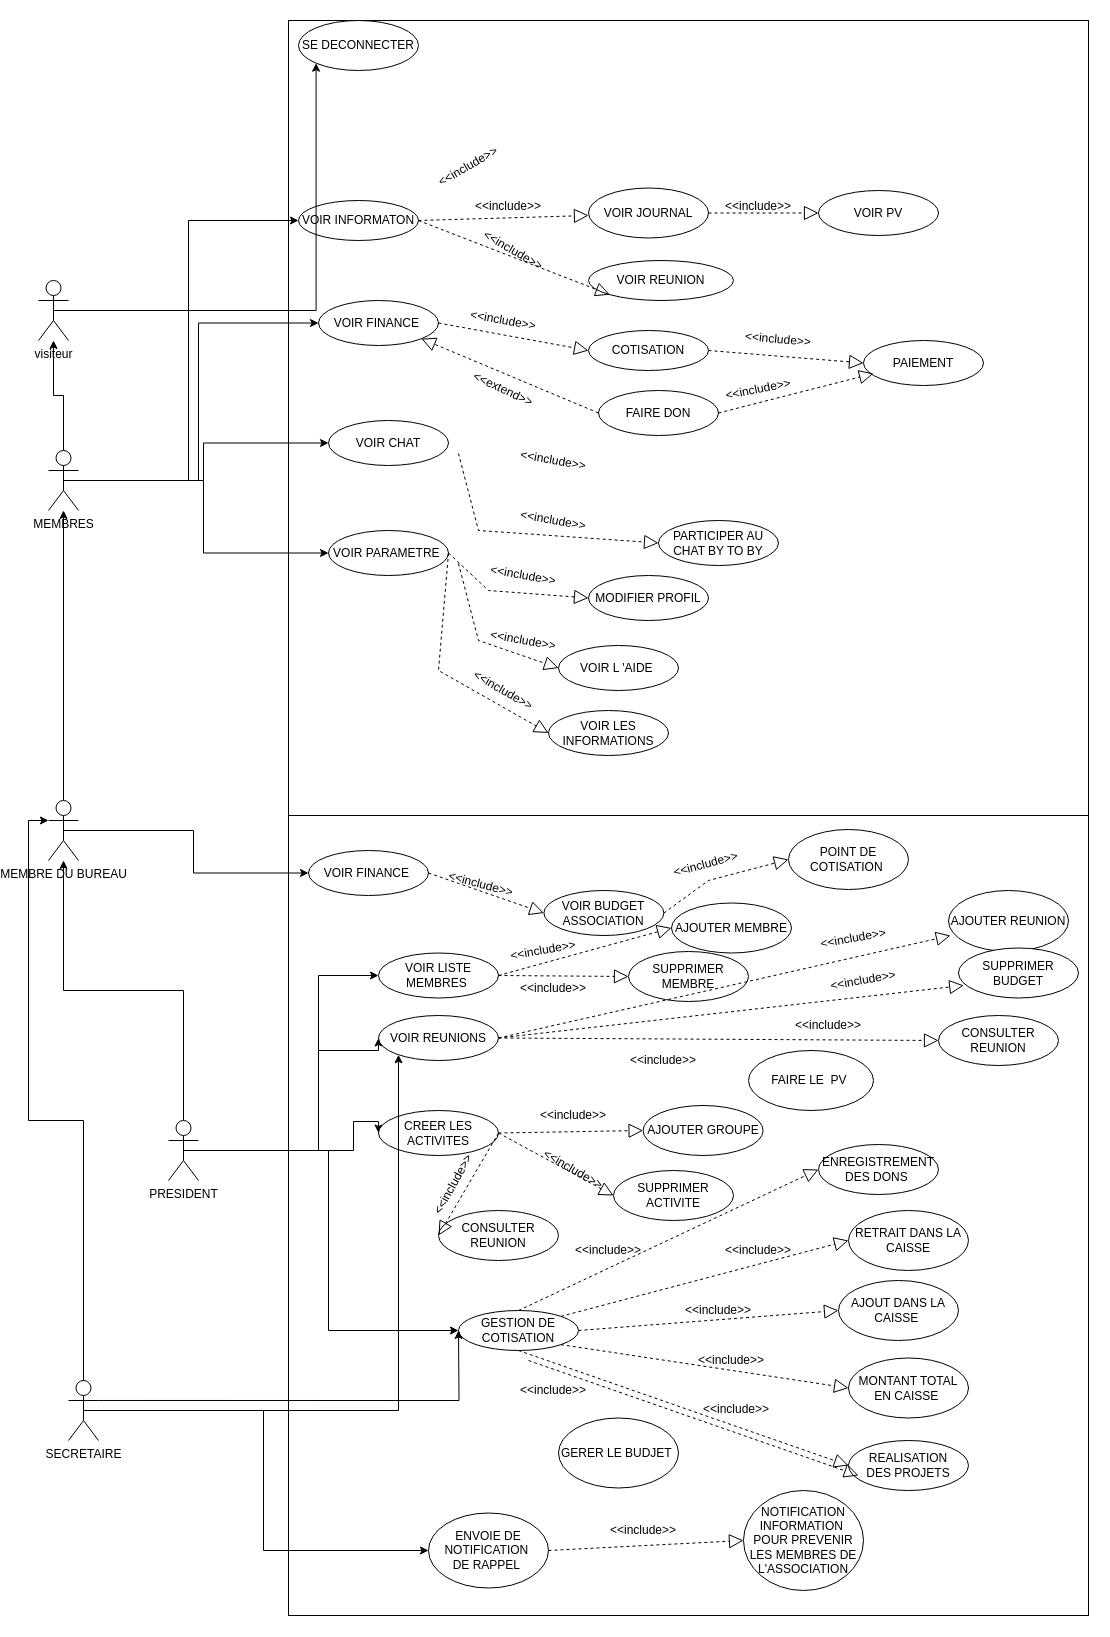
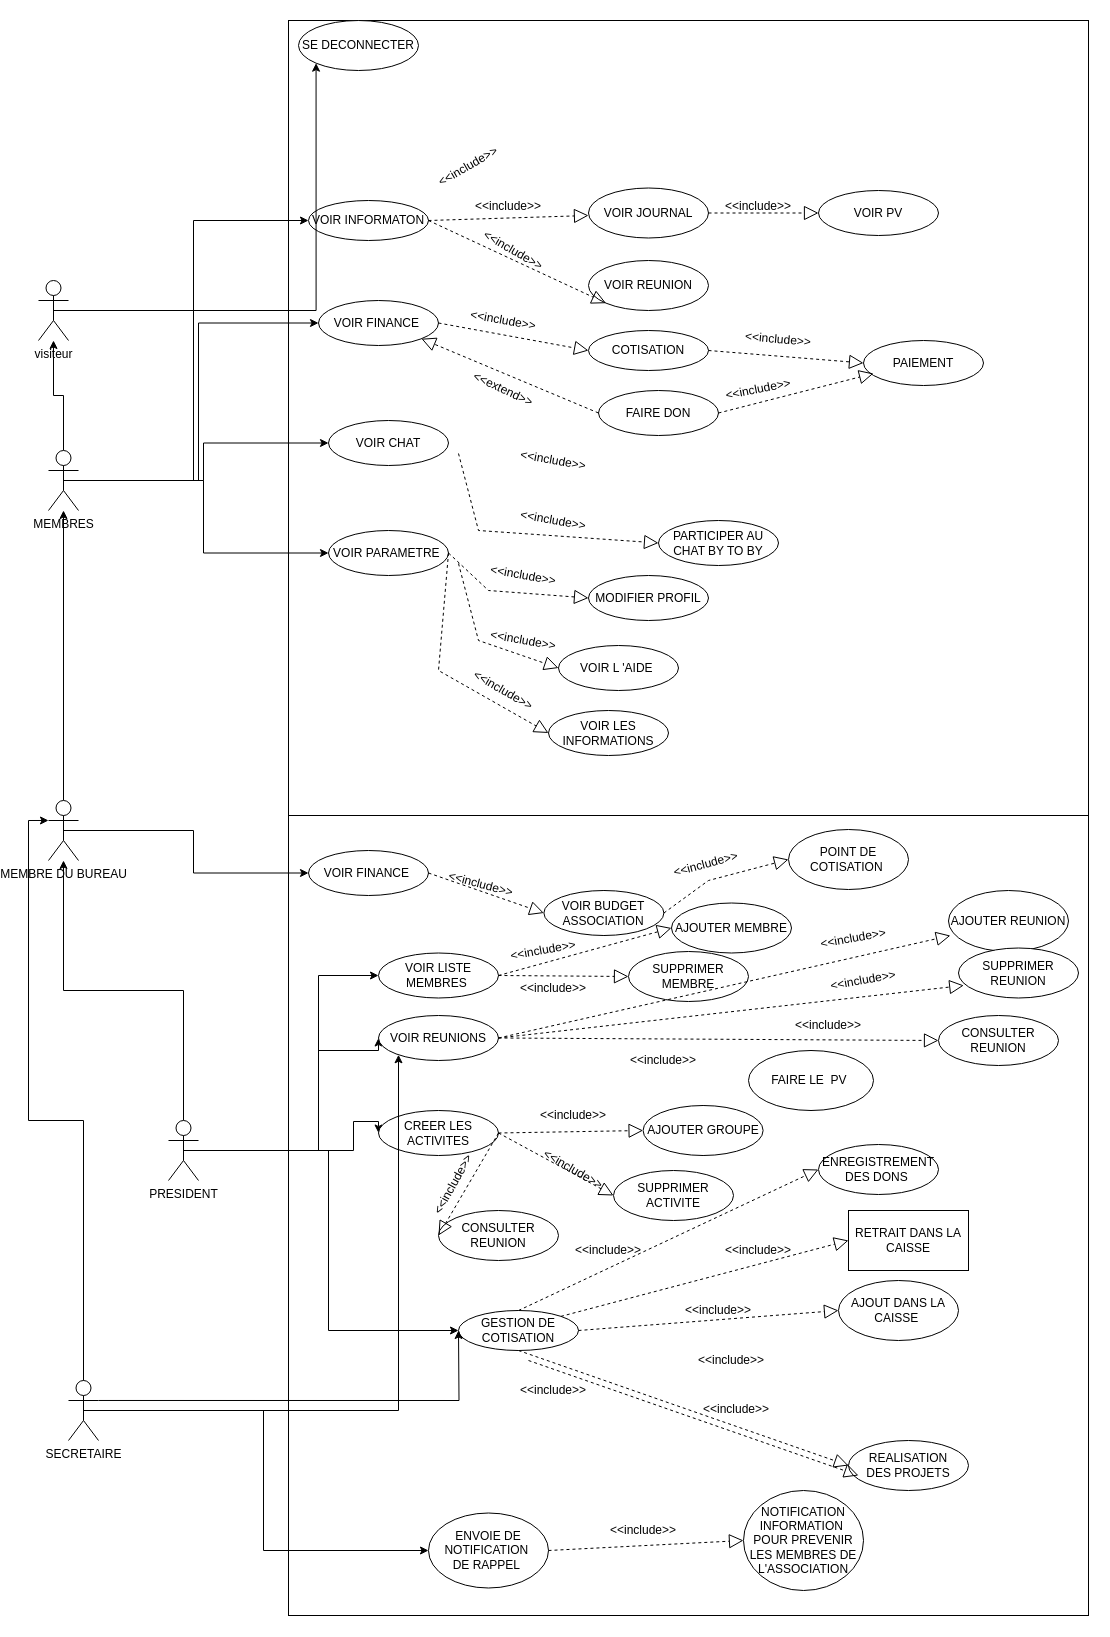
node "VOIR INFORMATON": moved (359, 221) -> (369, 221)
node "VOIR REUNION": size 145x40 -> 120x50
node "SUPPRIMER BUDGET": label "SUPPRIMER BUDGET" -> "SUPPRIMER REUNION"
node "RETRAIT DANS LA CAISSE": shape ellipse -> rectangle
edge "GESTION DE COTISATION" -> "MONTANT TOTAL EN CAISSE": removed
node "MONTANT TOTAL EN CAISSE": removed
node "GERER LE BUDJET": removed
